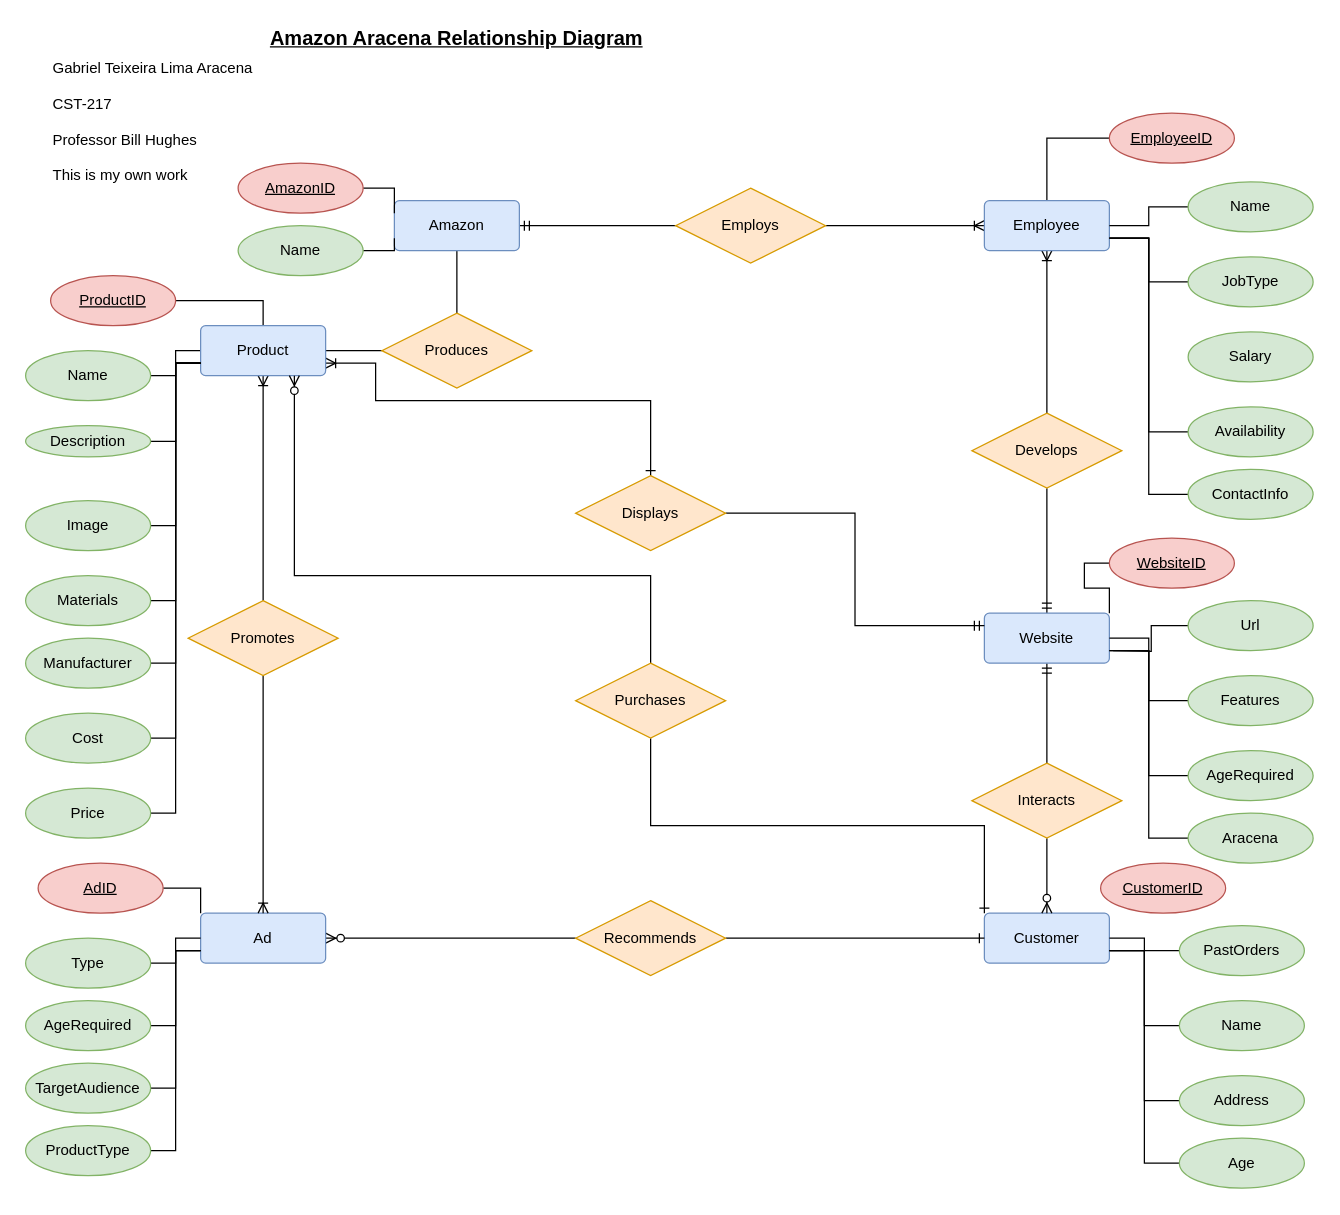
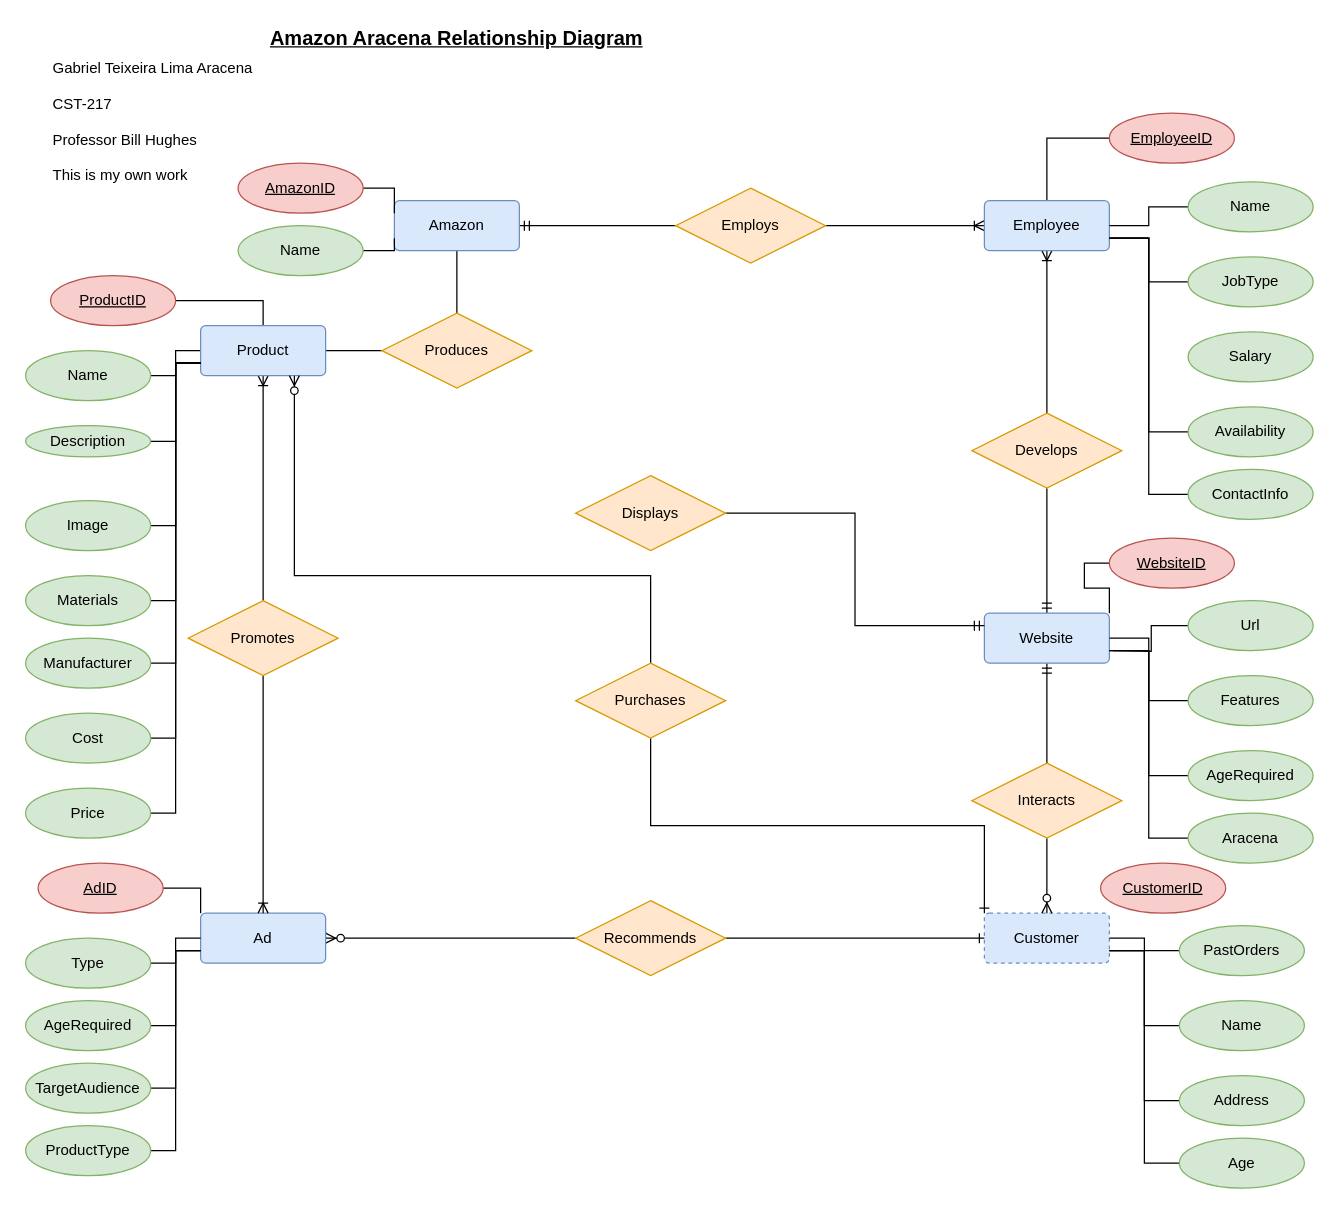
edge "Product" -- "Displays": removed
node "Customer": style solid -> dashed
